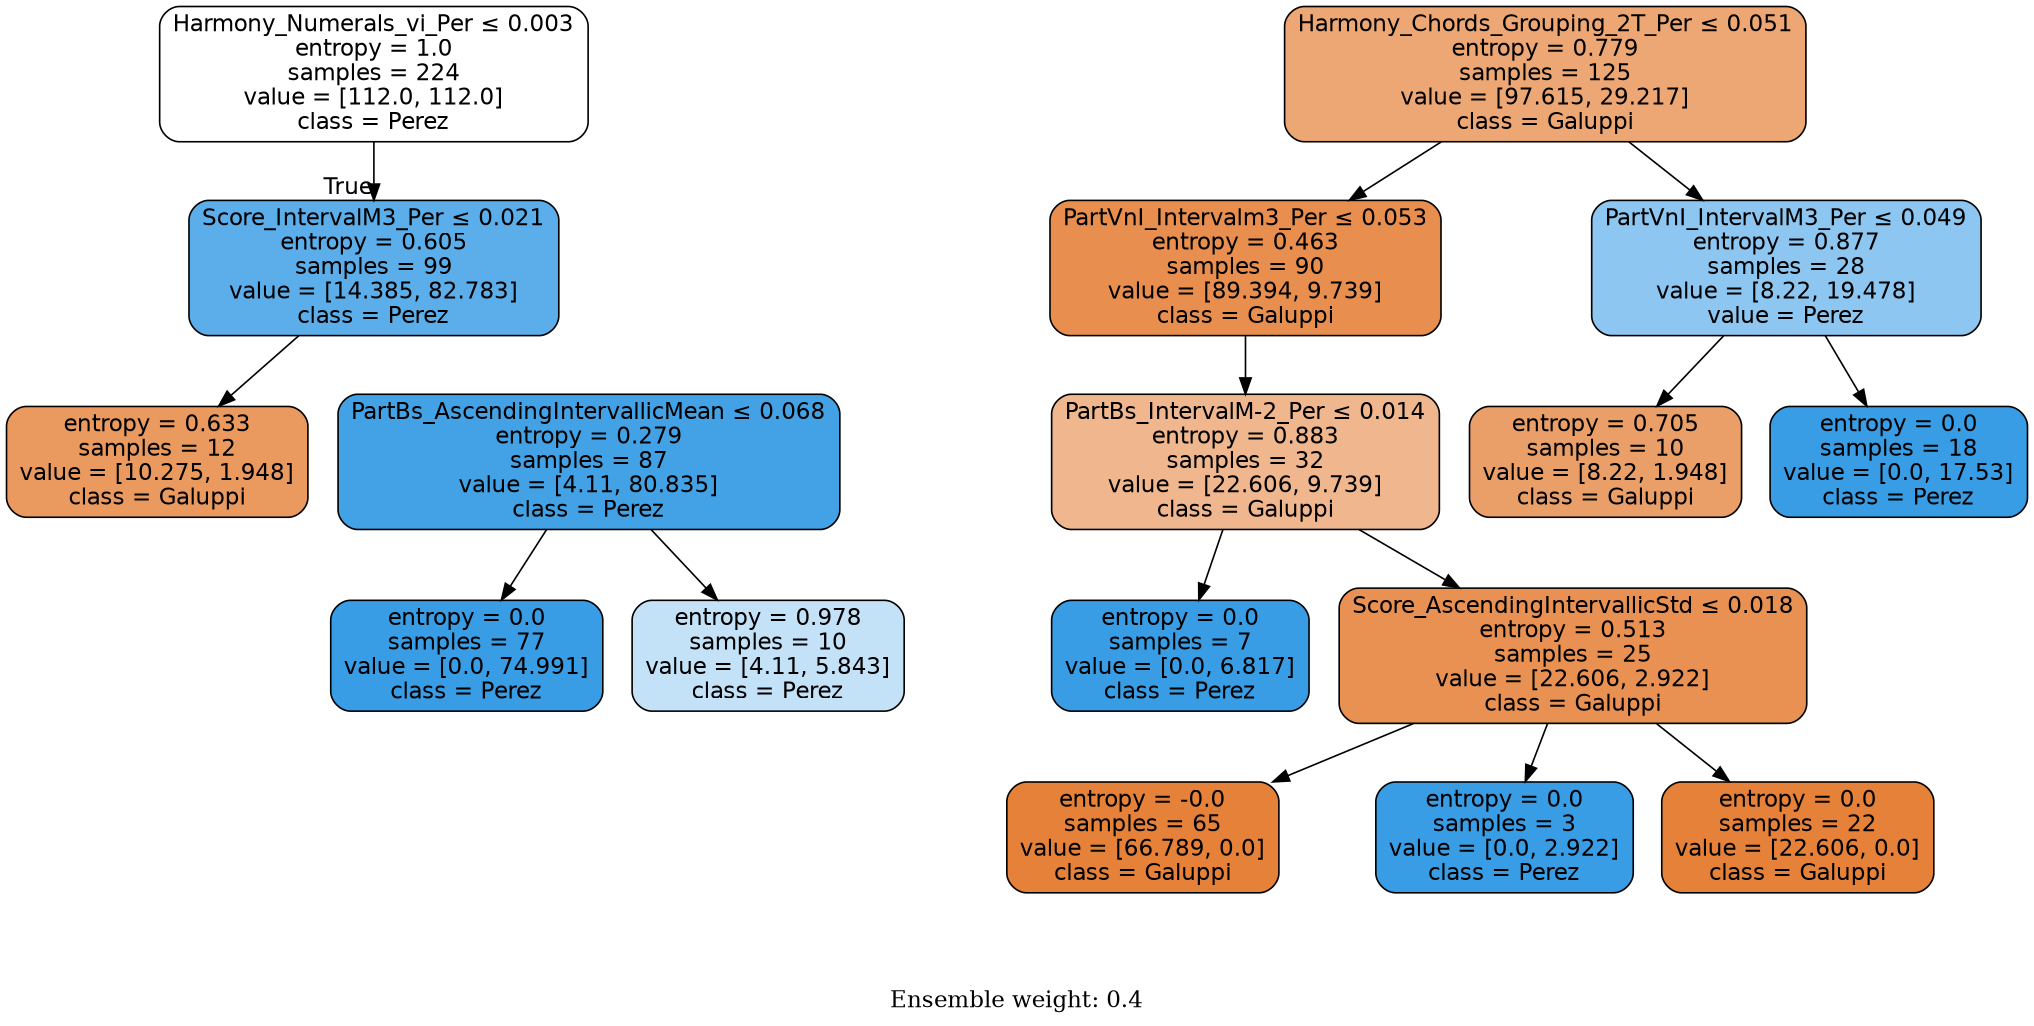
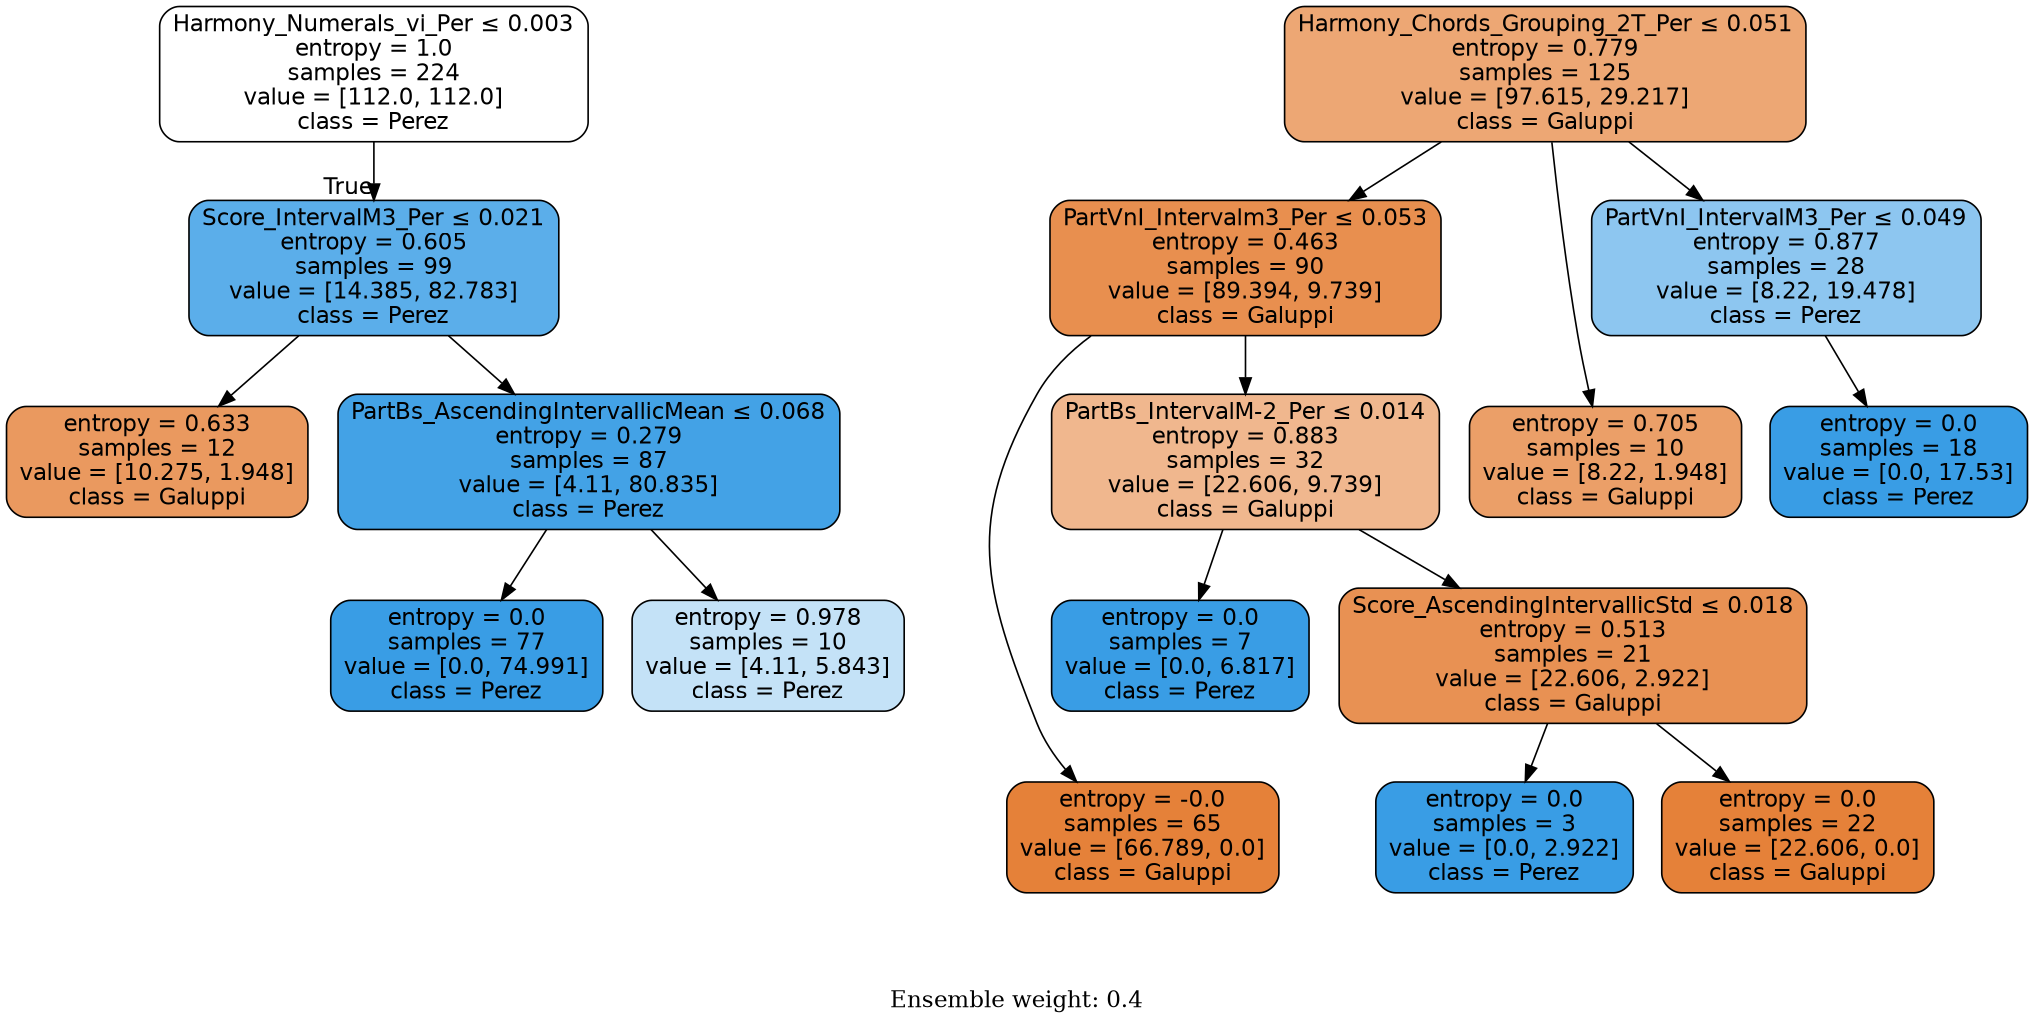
node "PartVnI_IntervalM3_Per ≤ 0.049": text "value = Perez" -> "class = Perez"
edge "Score_IntervalM3_Per ≤ 0.021" -> "PartBs_AscendingIntervallicMean ≤ 0.068": added
edge "PartVnI_IntervalM3_Per ≤ 0.049" -> "entropy = 0.705": now "Harmony_Chords_Grouping_2T_Per ≤ 0.051" -> "entropy = 0.705"
node "Score_AscendingIntervallicStd ≤ 0.018": text "samples = 25" -> "samples = 21"
edge "Score_AscendingIntervallicStd ≤ 0.018" -> "entropy = -0.0": now "PartVnI_Intervalm3_Per ≤ 0.053" -> "entropy = -0.0"
